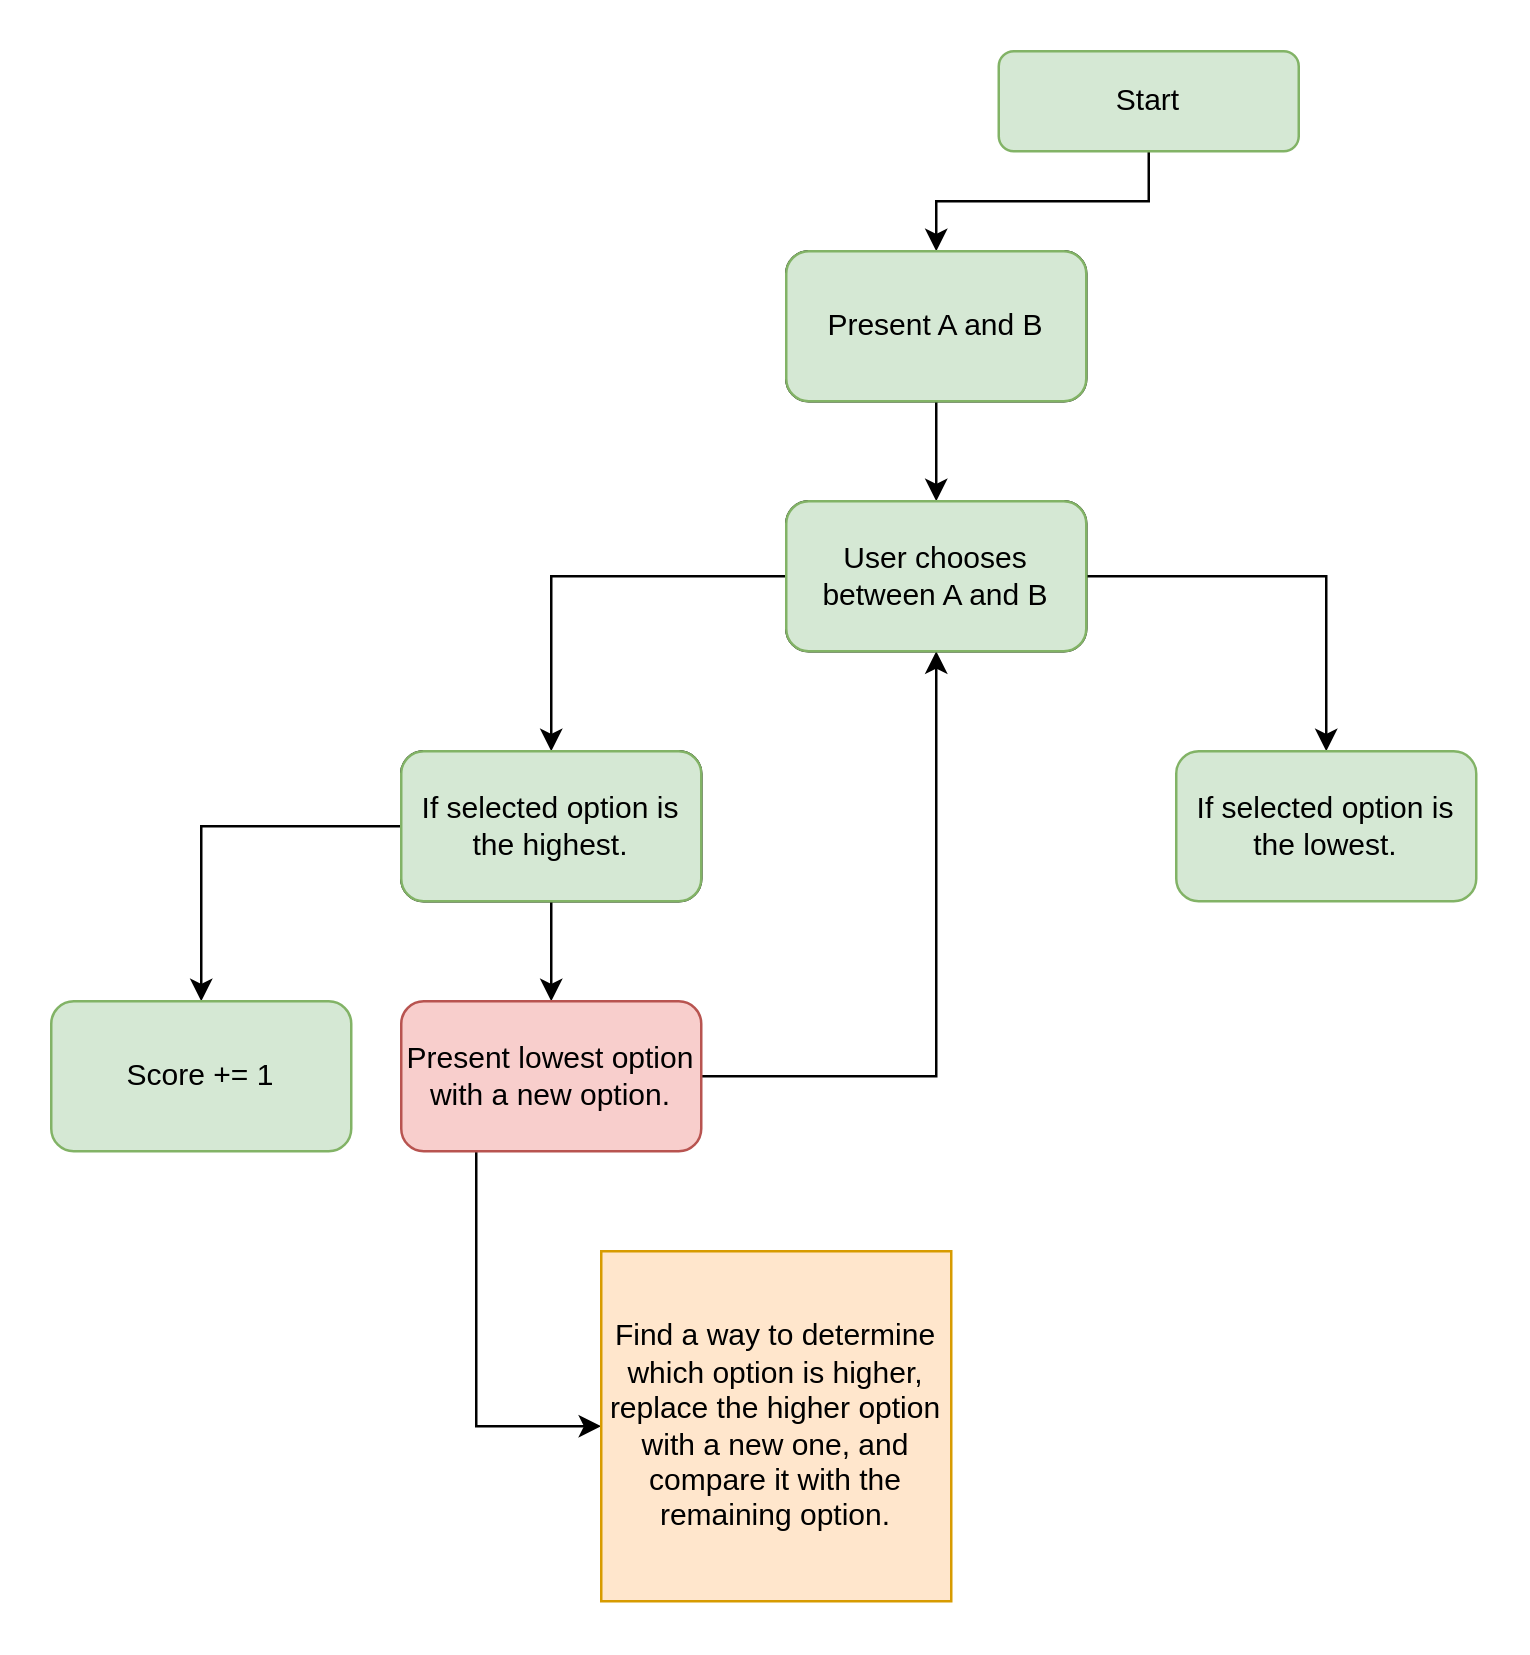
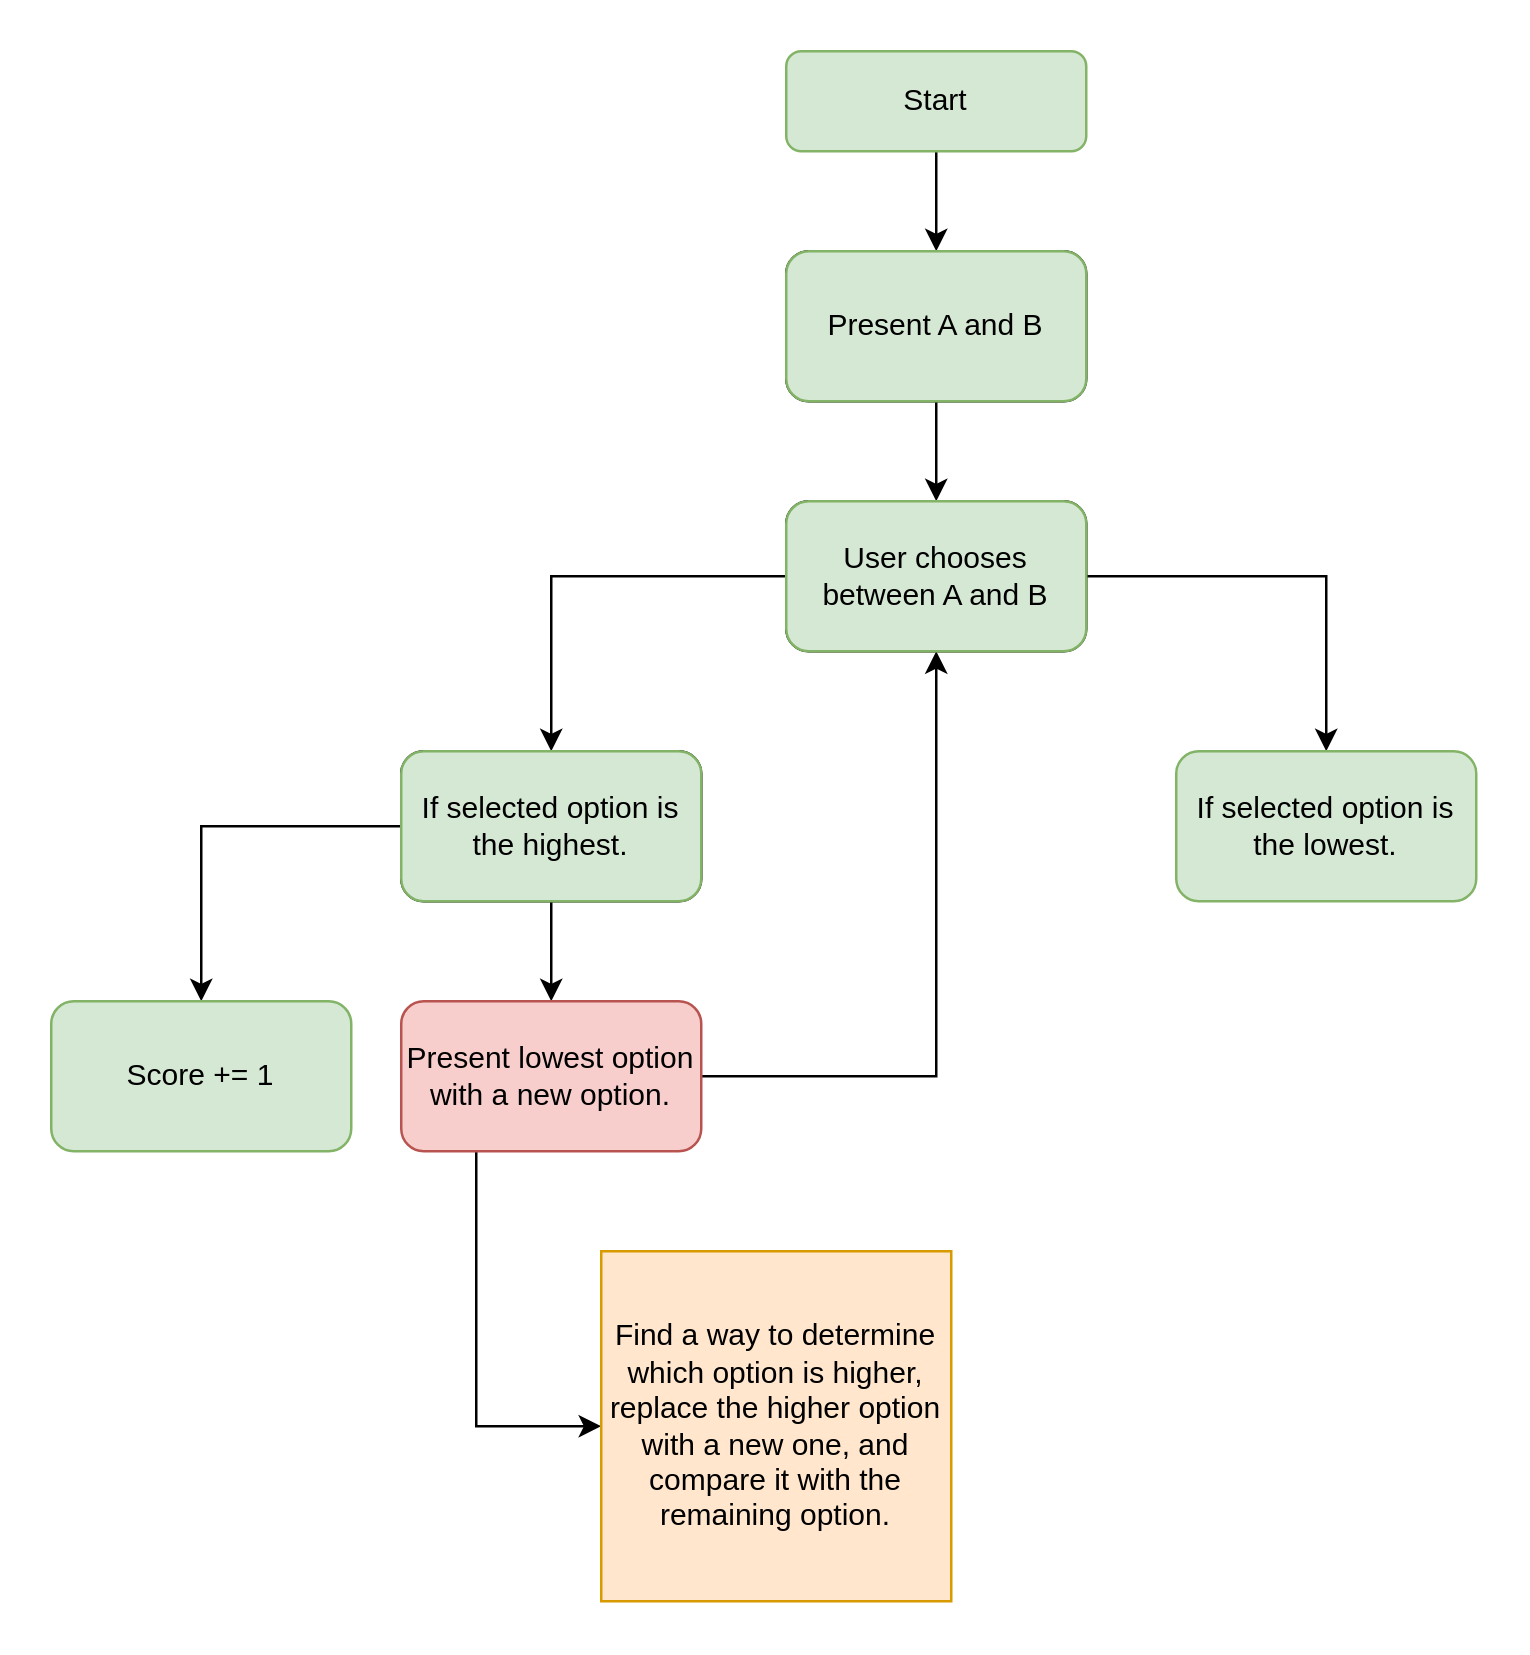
node "Start": moved (1149, 101) -> (936, 101)
